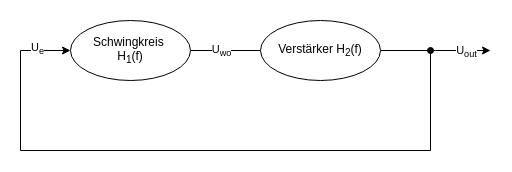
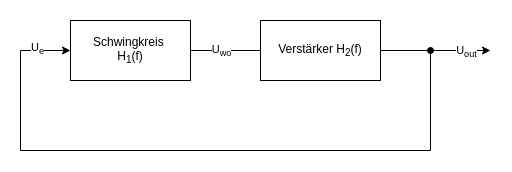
node "Schwingkreis H1(f)": shape ellipse -> rectangle
node "Verstärker H2(f)": shape ellipse -> rectangle
